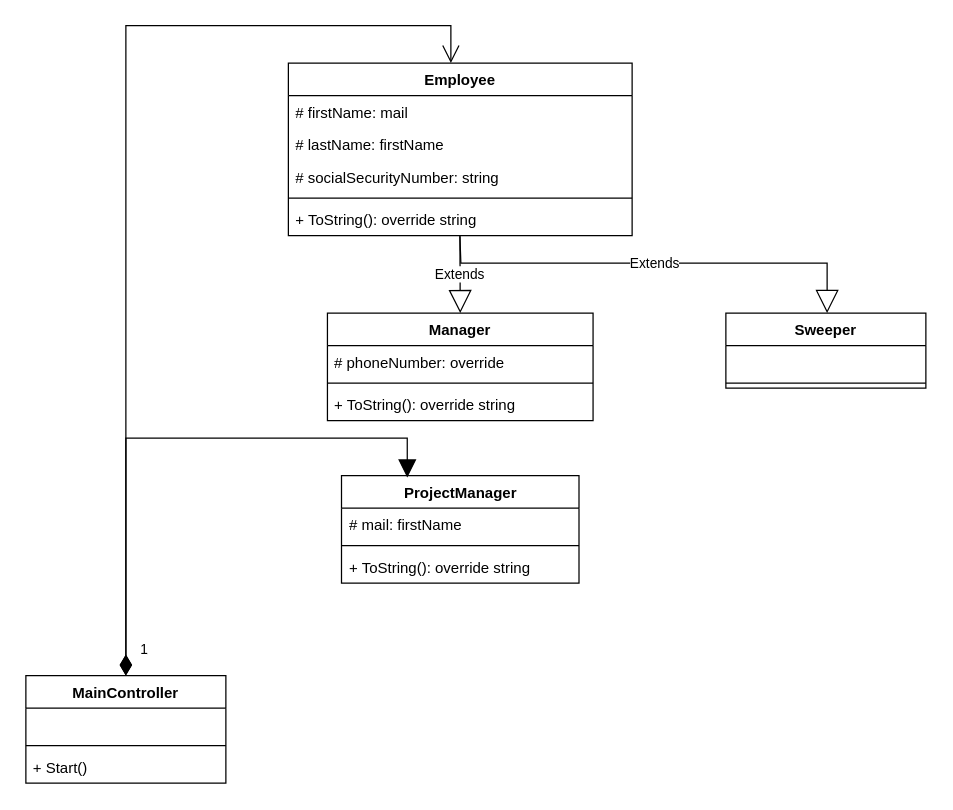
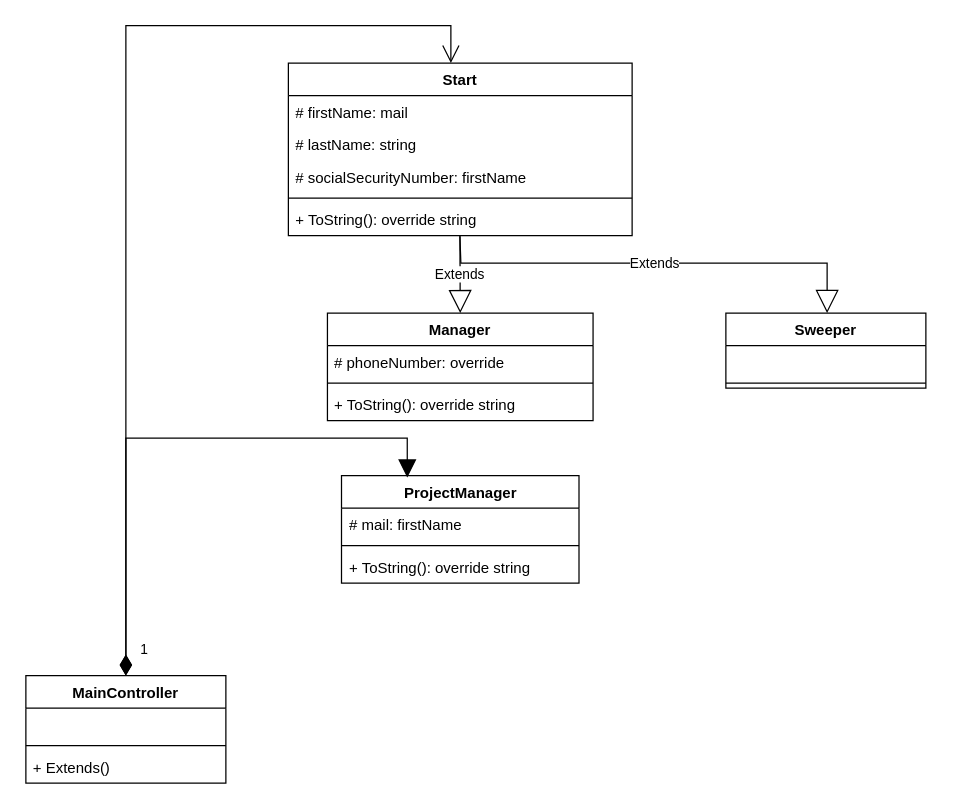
node "Employee": label "Employee" -> "Start"
node "# lastName: firstName": label "# lastName: firstName" -> "# lastName: string"
node "# socialSecurityNumber: string": label "# socialSecurityNumber: string" -> "# socialSecurityNumber: firstName"
node "+ Start()": label "+ Start()" -> "+ Extends()"
